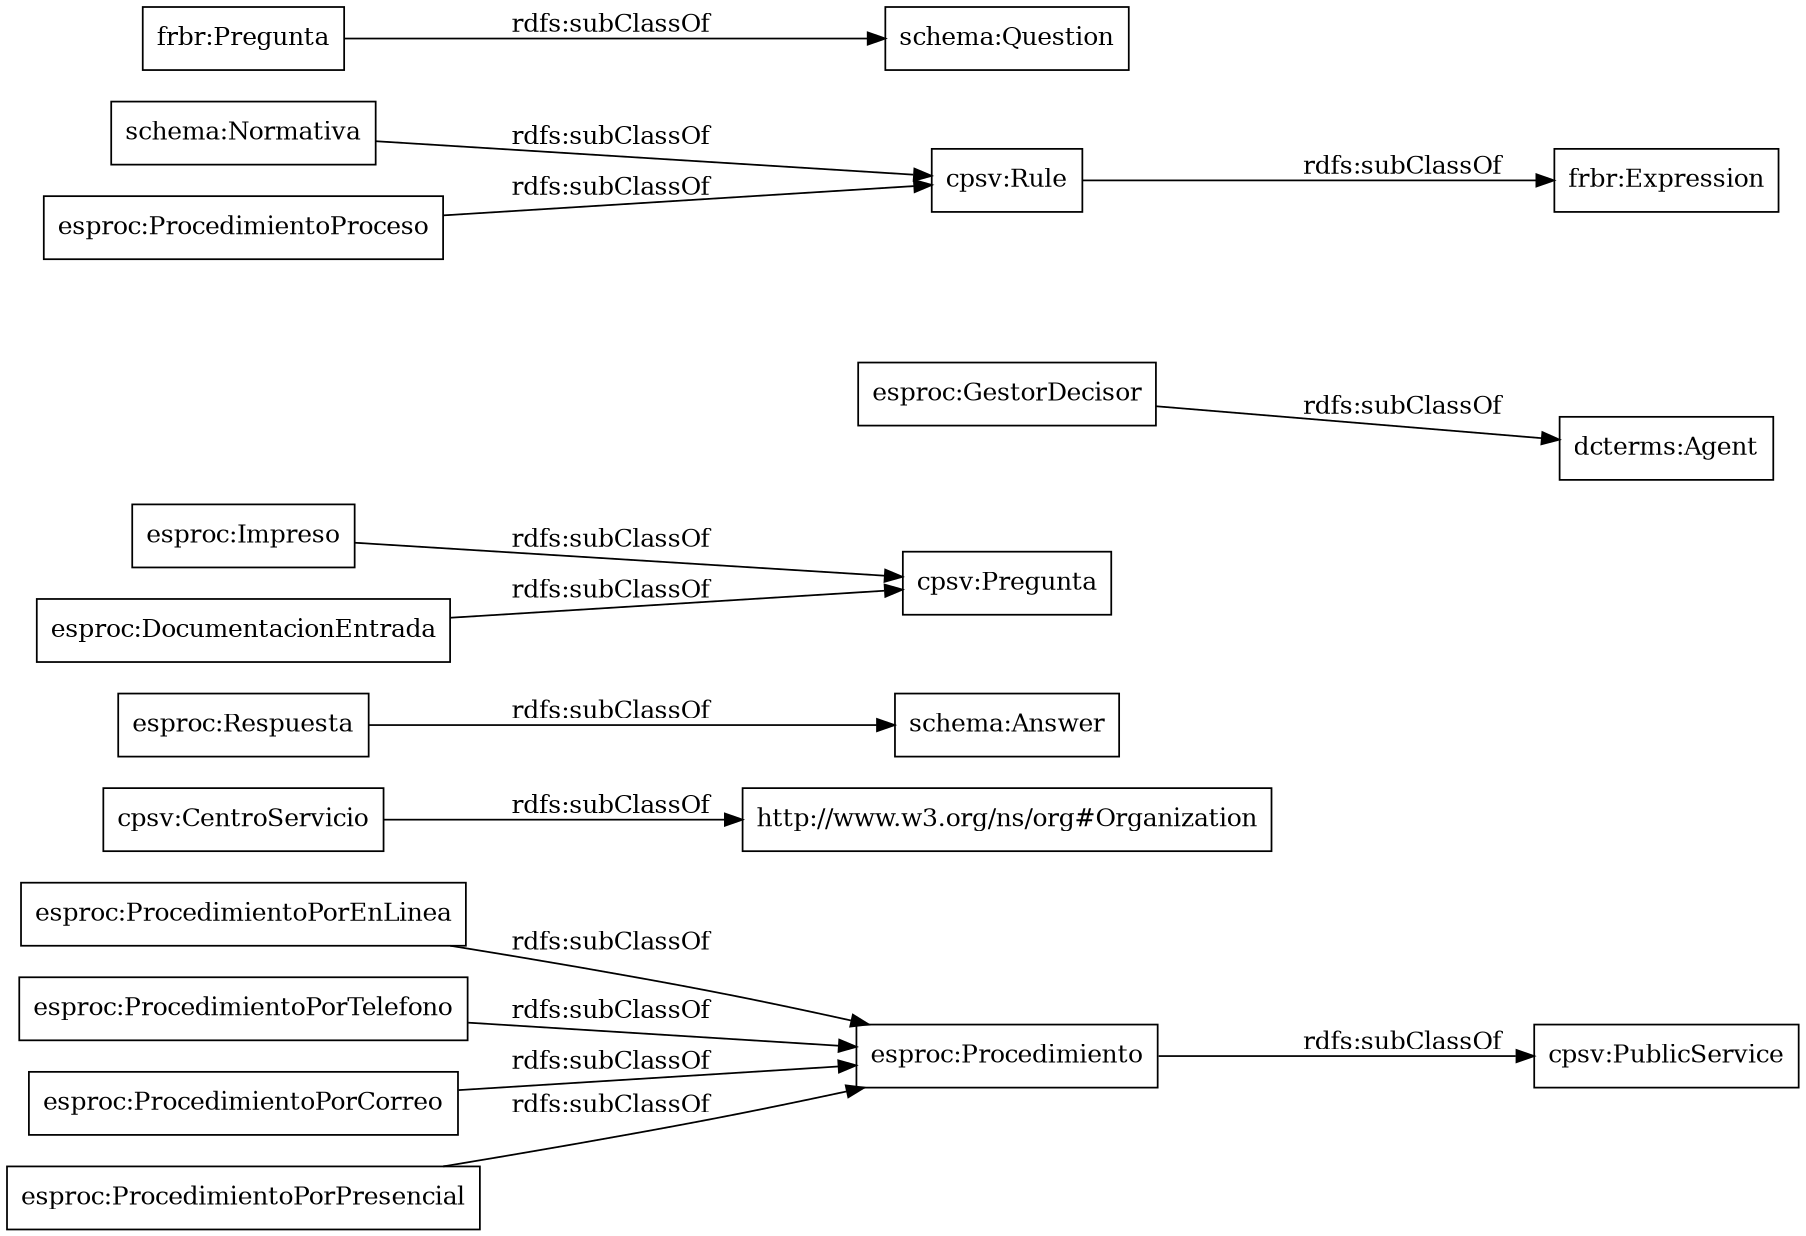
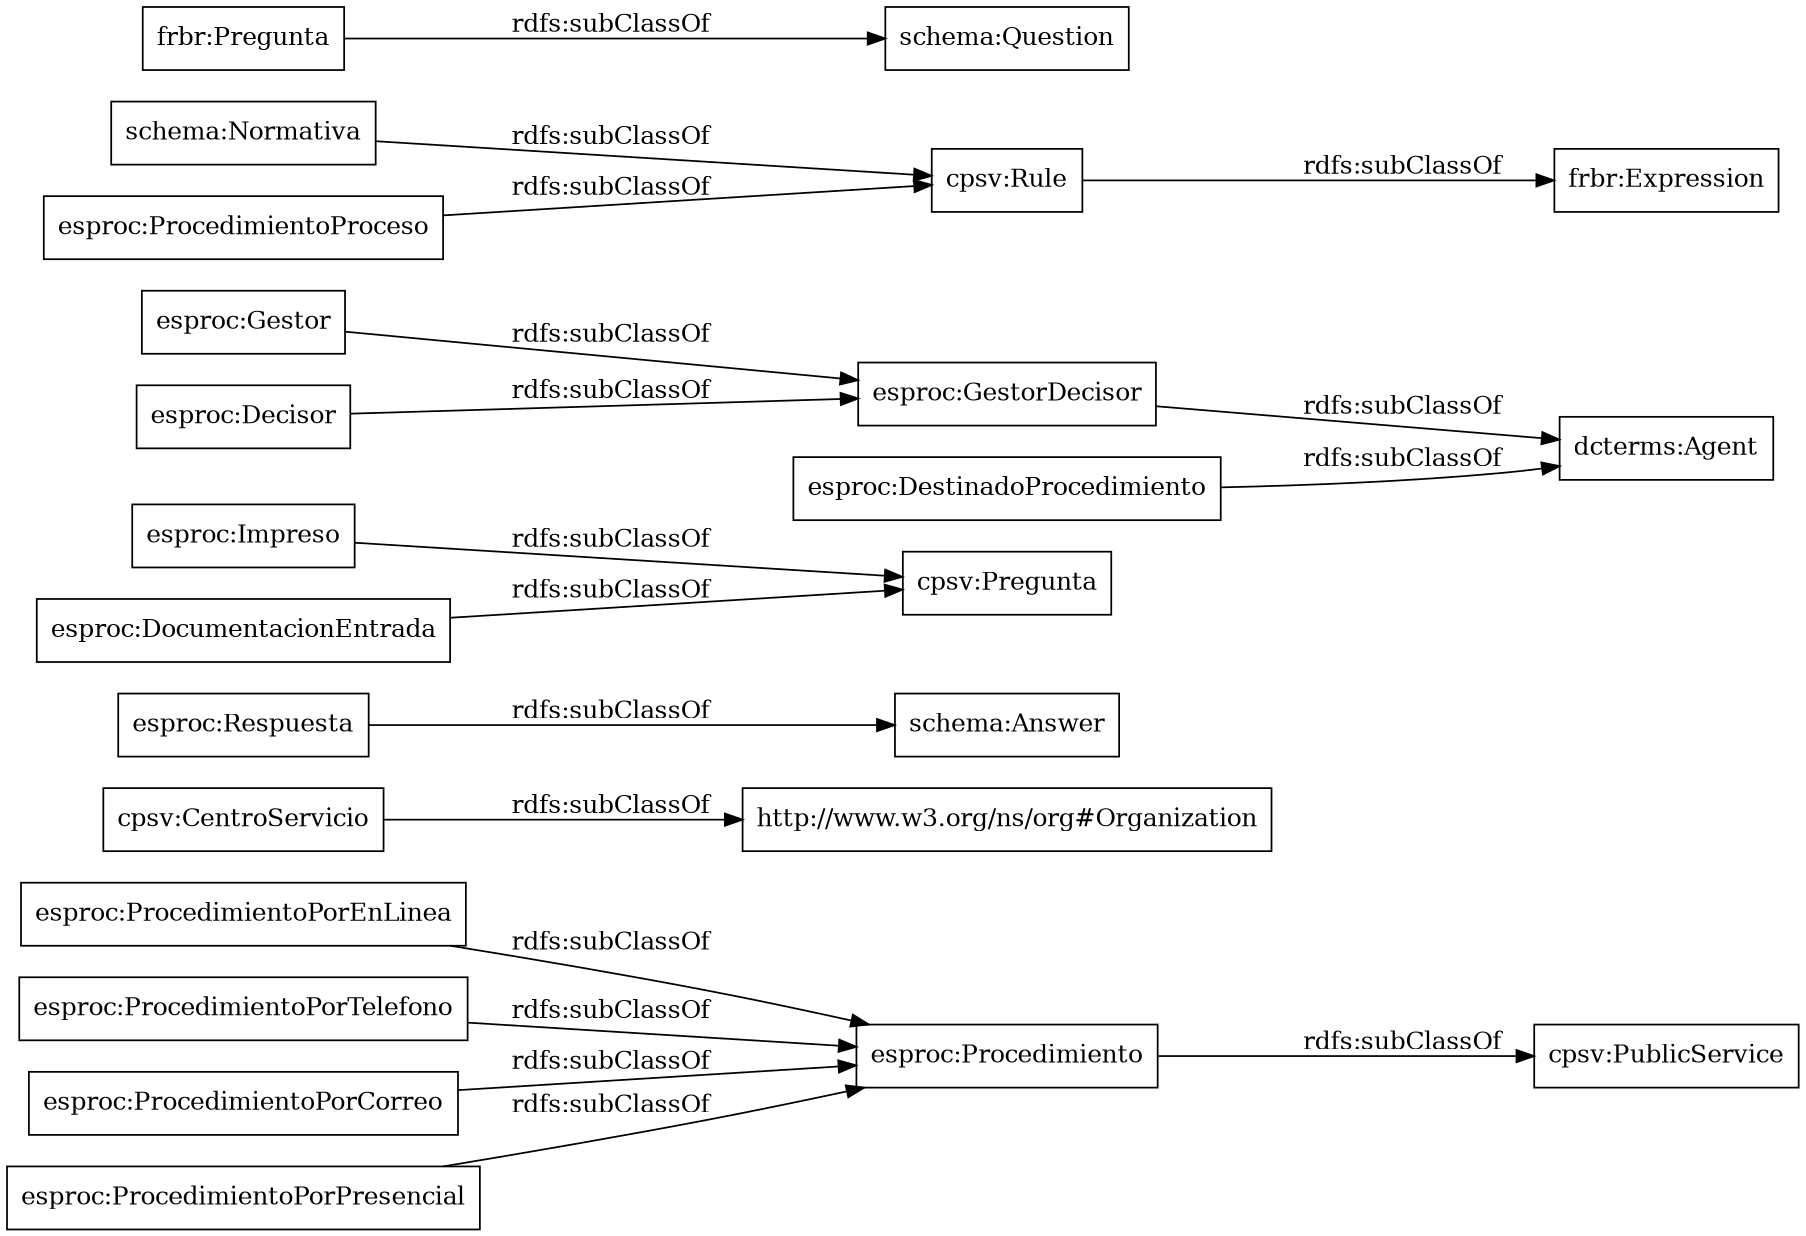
node "esproc:Gestor": added
node "esproc:Decisor": added
node "esproc:DestinadoProcedimiento": added
